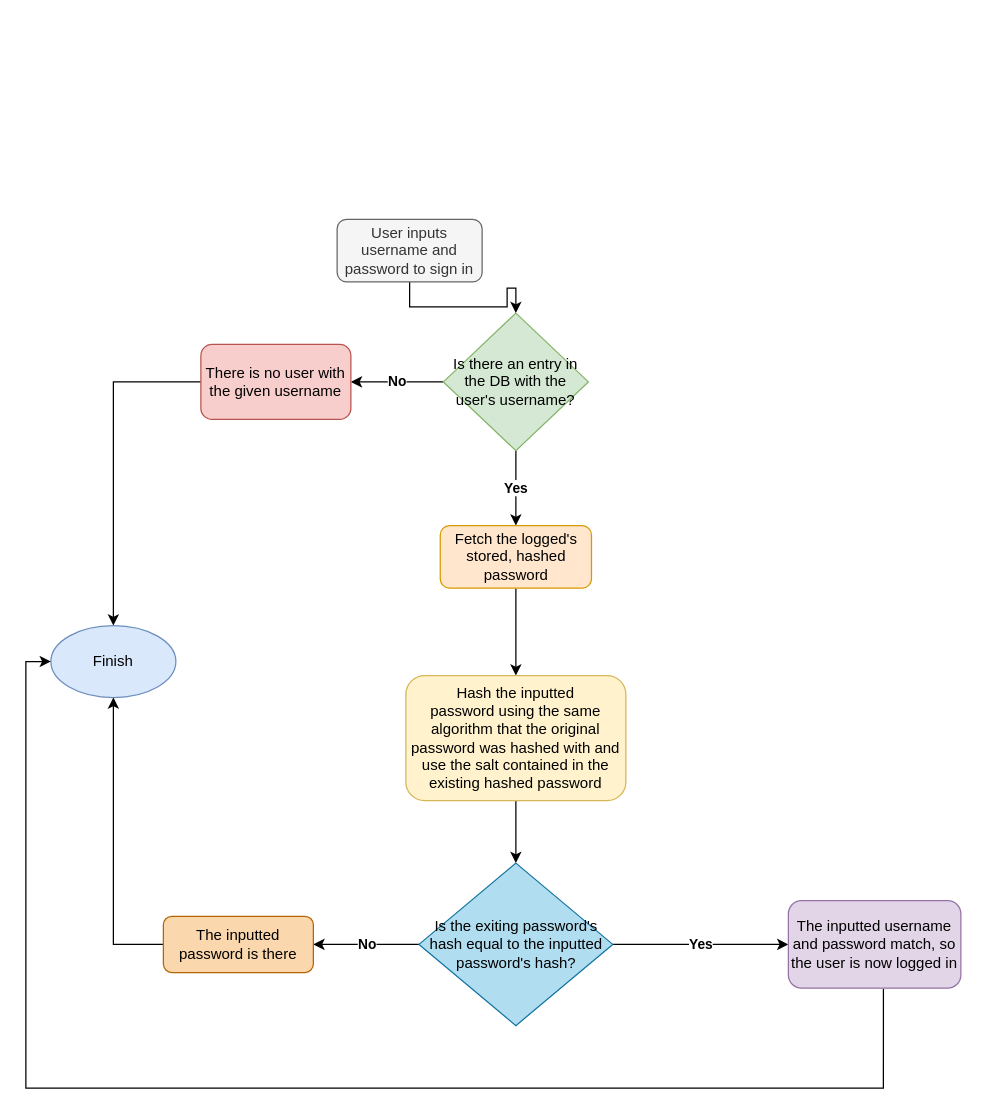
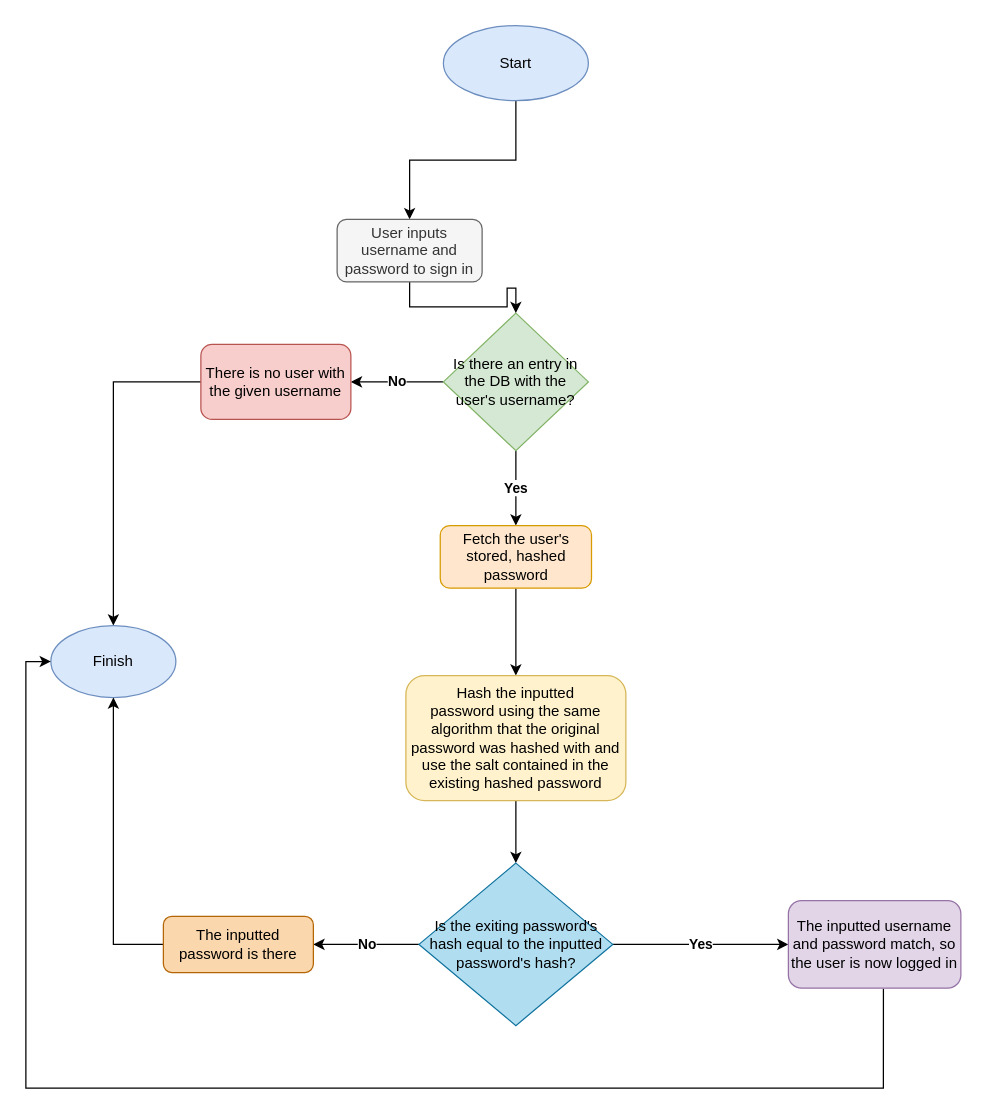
node "Start": added
edge "Start" -> "User inputs username and password to sign in": added
node "Fetch the logged's stored, hashed password": label "Fetch the logged's stored, hashed password" -> "Fetch the user's stored, hashed password"
